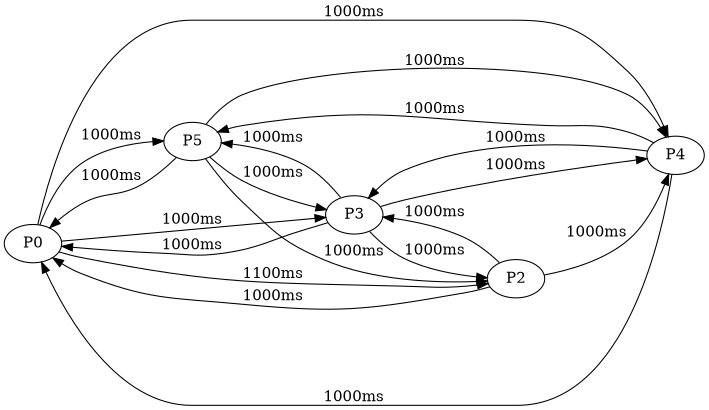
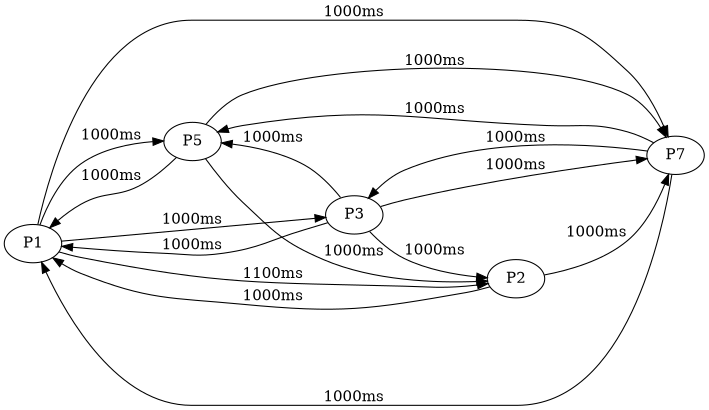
node "P4": label "P4" -> "P7"
edge "P5" -> "P3": removed, label "1000ms"
edge "P2" -> "P3": removed, label "1000ms"
node "P0": label "P0" -> "P1"
